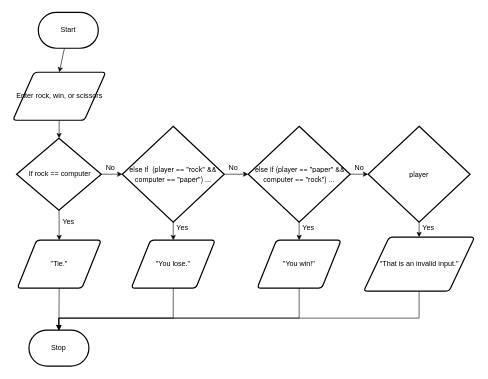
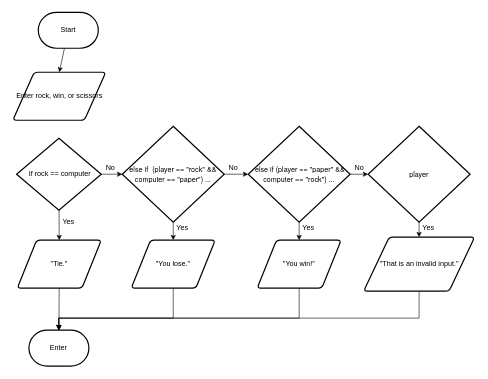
edge "Enter rock, win, or scissors" -> "If rock == computer": removed
node "Stop": label "Stop" -> "Enter"
